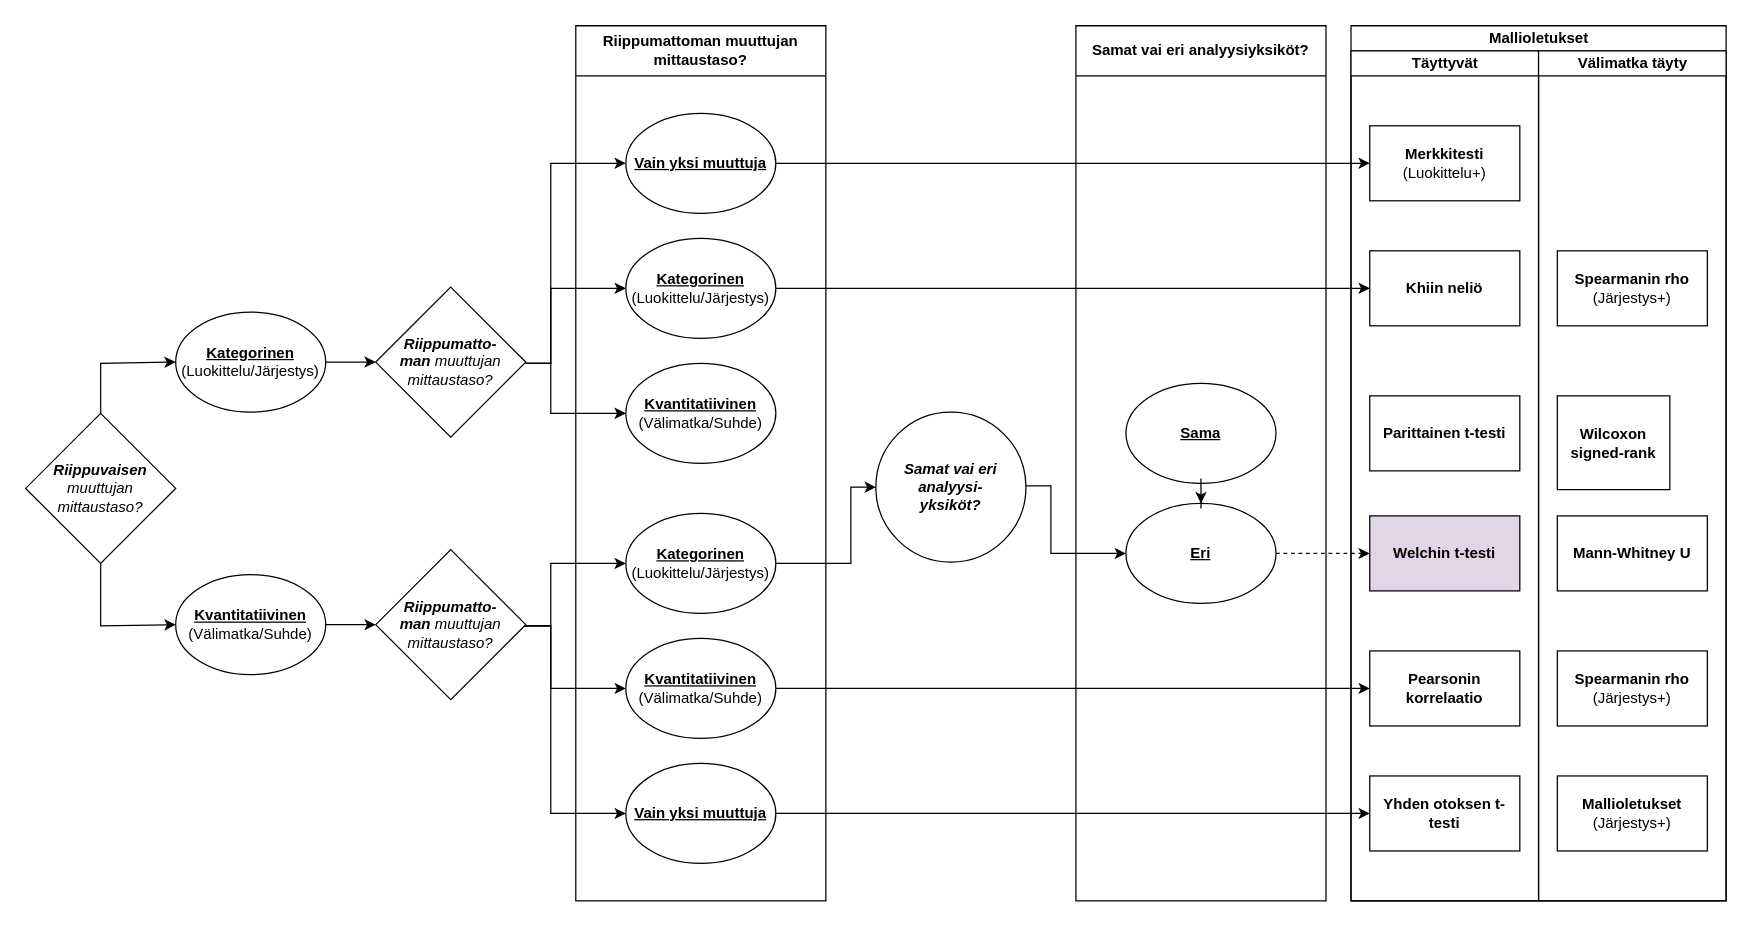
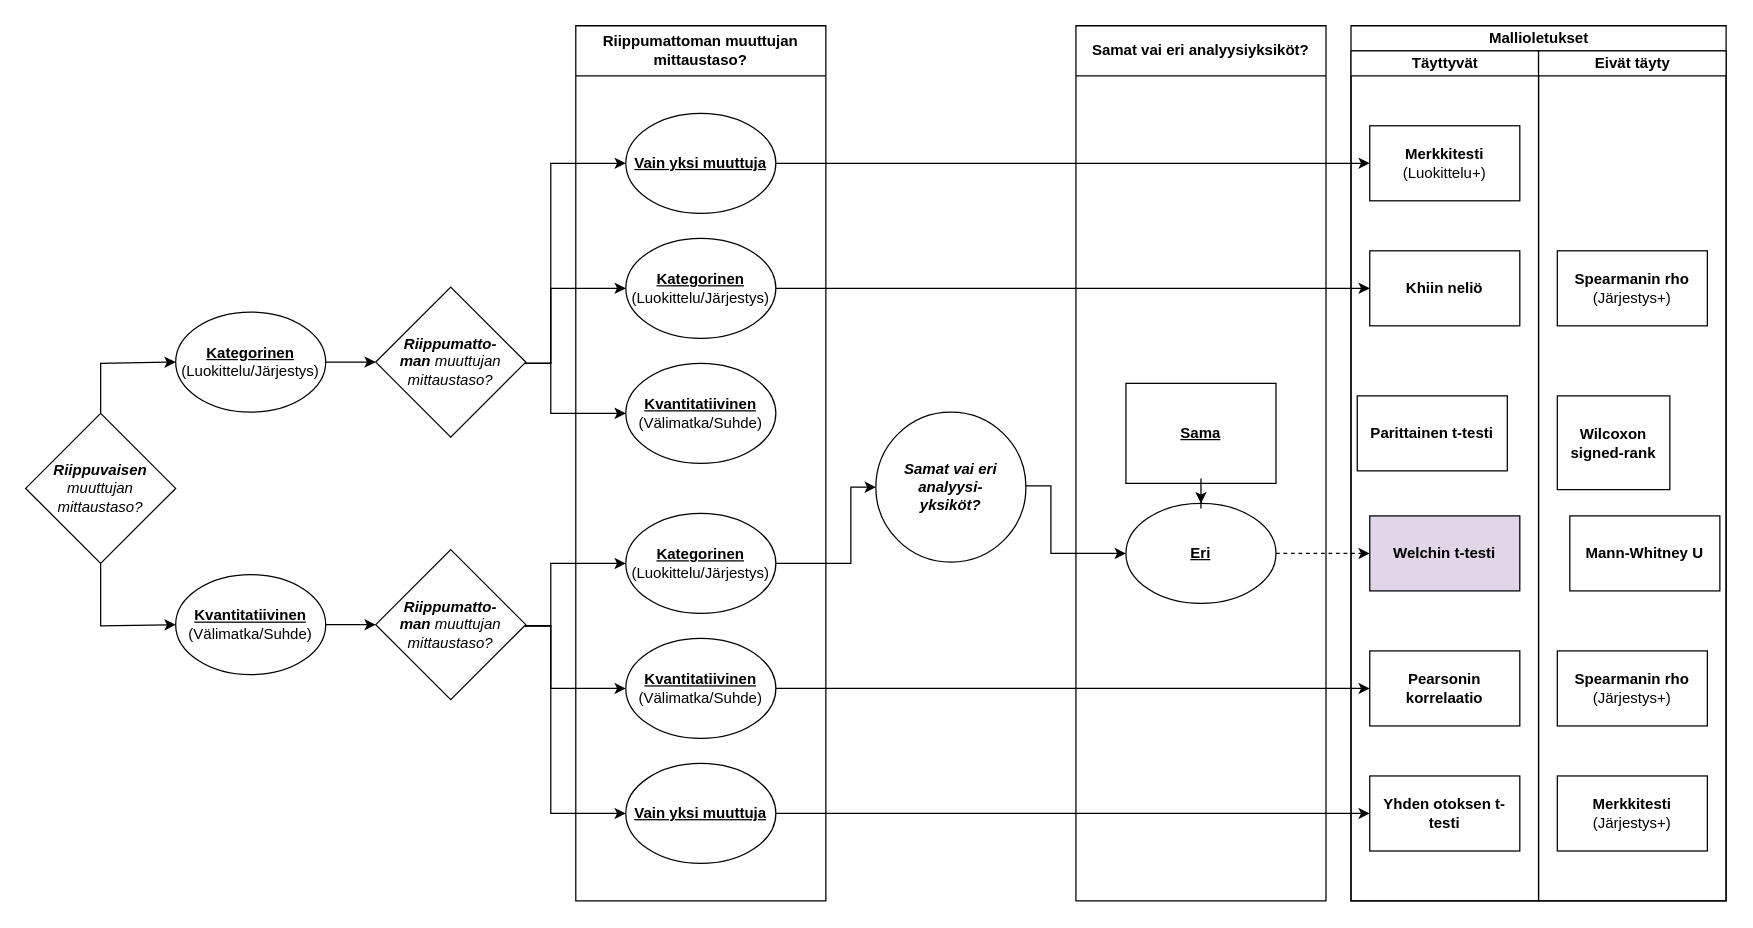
node "Välimatka täyty": label "Välimatka täyty" -> "Eivät täyty"
node "Sama": shape ellipse -> rectangle
node "Parittainen t-testi": moved (1444, 433) -> (1432, 433)
node "Mann-Whitney U": moved (1632, 553) -> (1644, 553)
node "Mallioletukset (Järjestys+)": label "Mallioletukset (Järjestys+)" -> "Merkkitesti (Järjestys+)"
